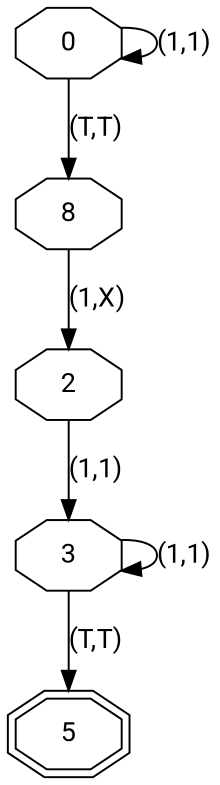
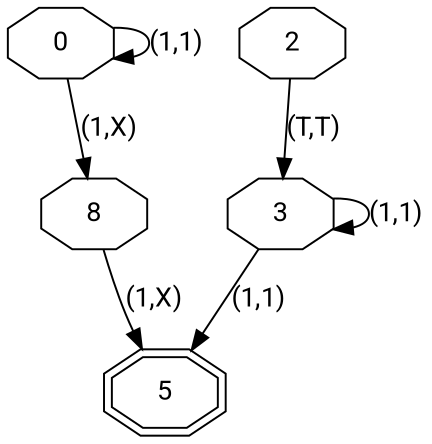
edge "0" -> "8": label "(T,T)" -> "(1,X)"
edge "8" -> "2": now "8" -> "5"
edge "2" -> "3": label "(1,1)" -> "(T,T)"
edge "3" -> "5": label "(T,T)" -> "(1,1)"
